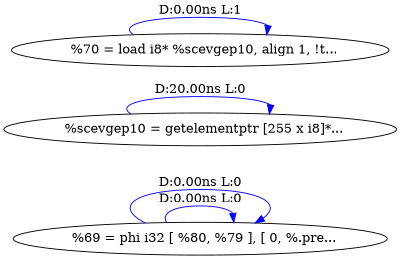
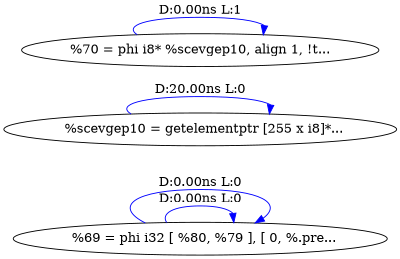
node "%70 = load i8* %scevgep10, align 1, !t...": label "%70 = load i8* %scevgep10, align 1, !t..." -> "%70 = phi i8* %scevgep10, align 1, !t..."
